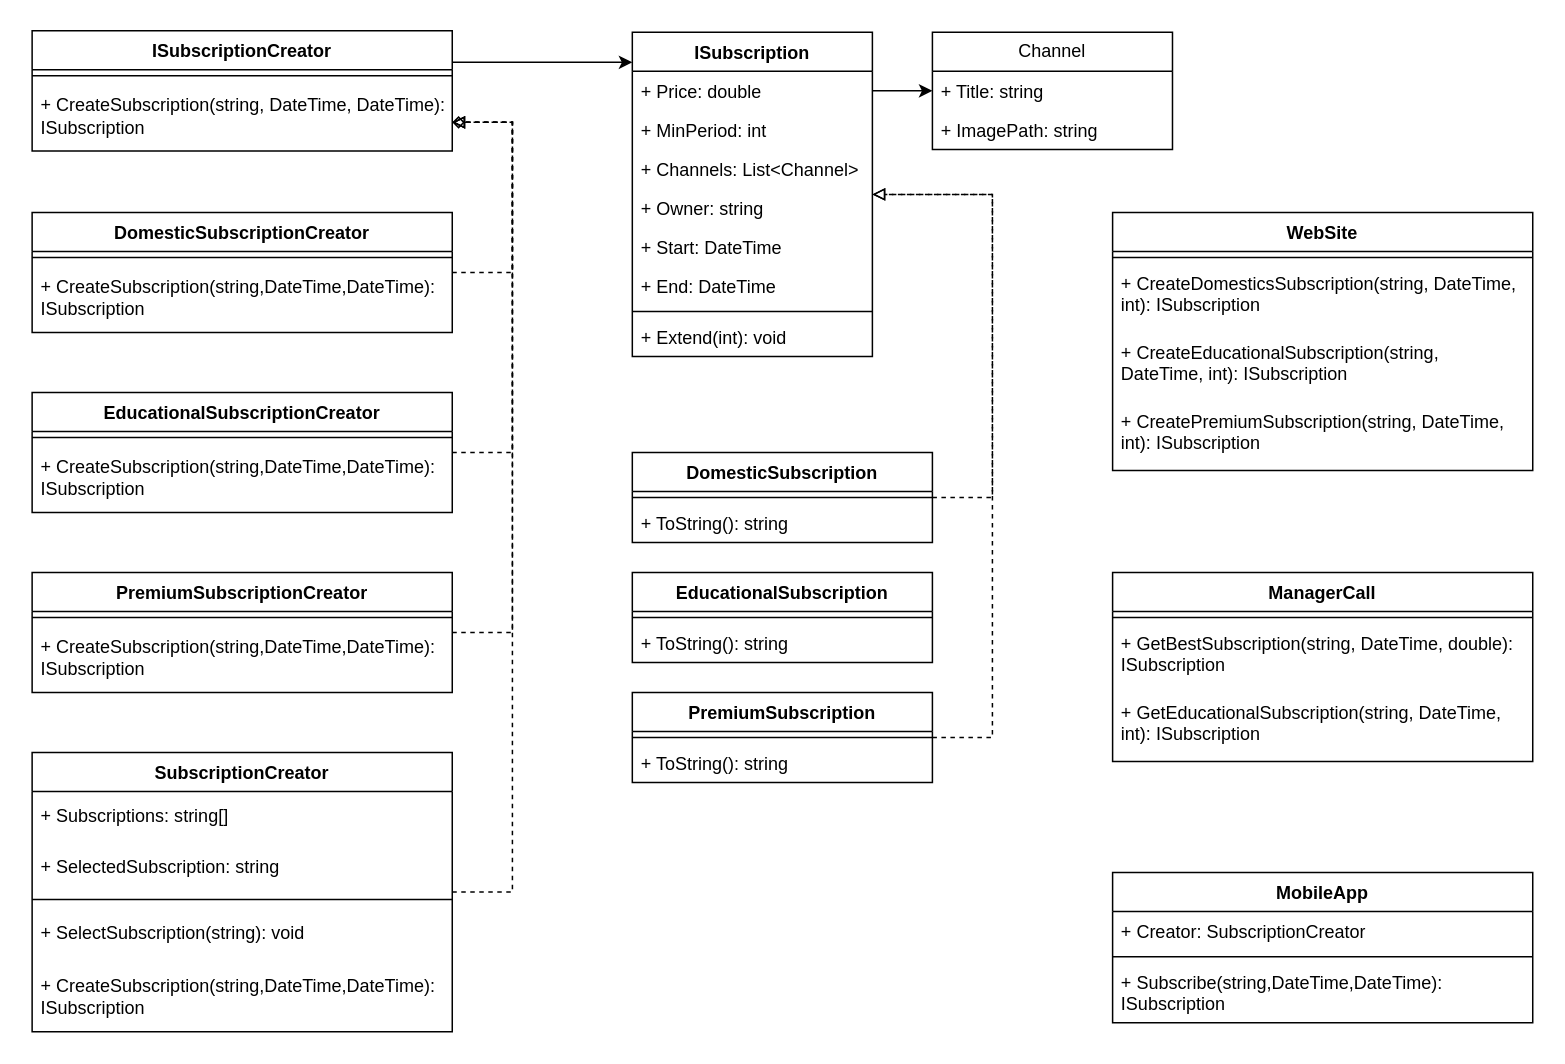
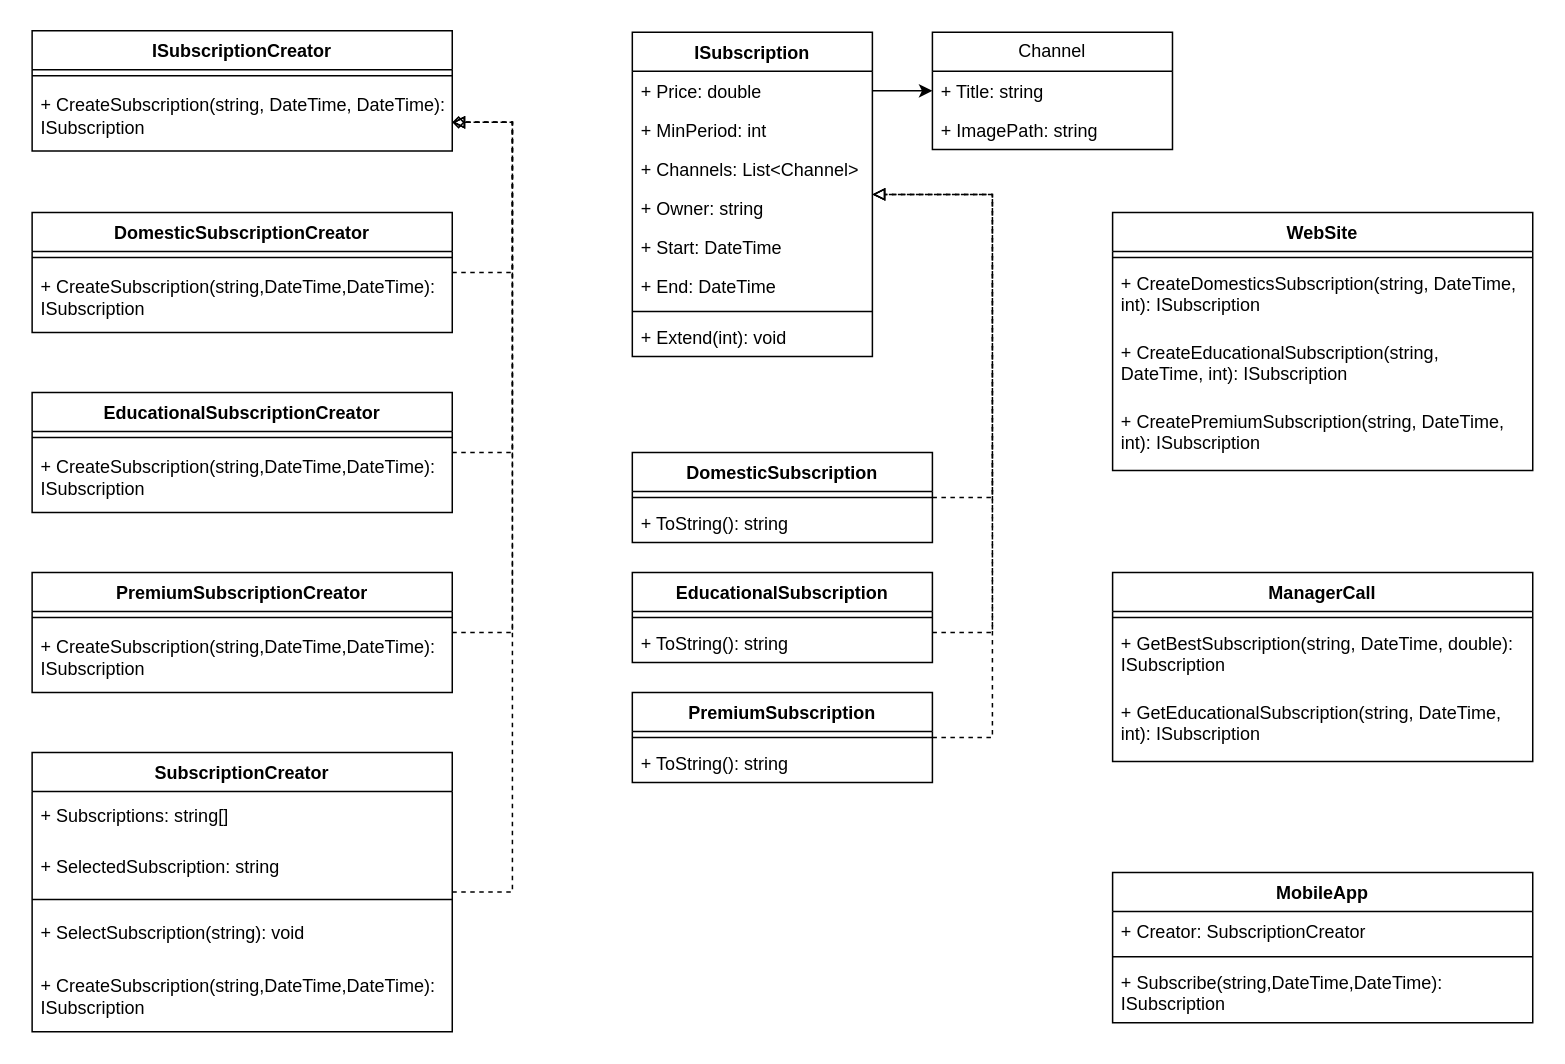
edge "ISubscriptionCreator" -> "ISubscription": removed
edge "EducationalSubscription" -> "ISubscription": added
